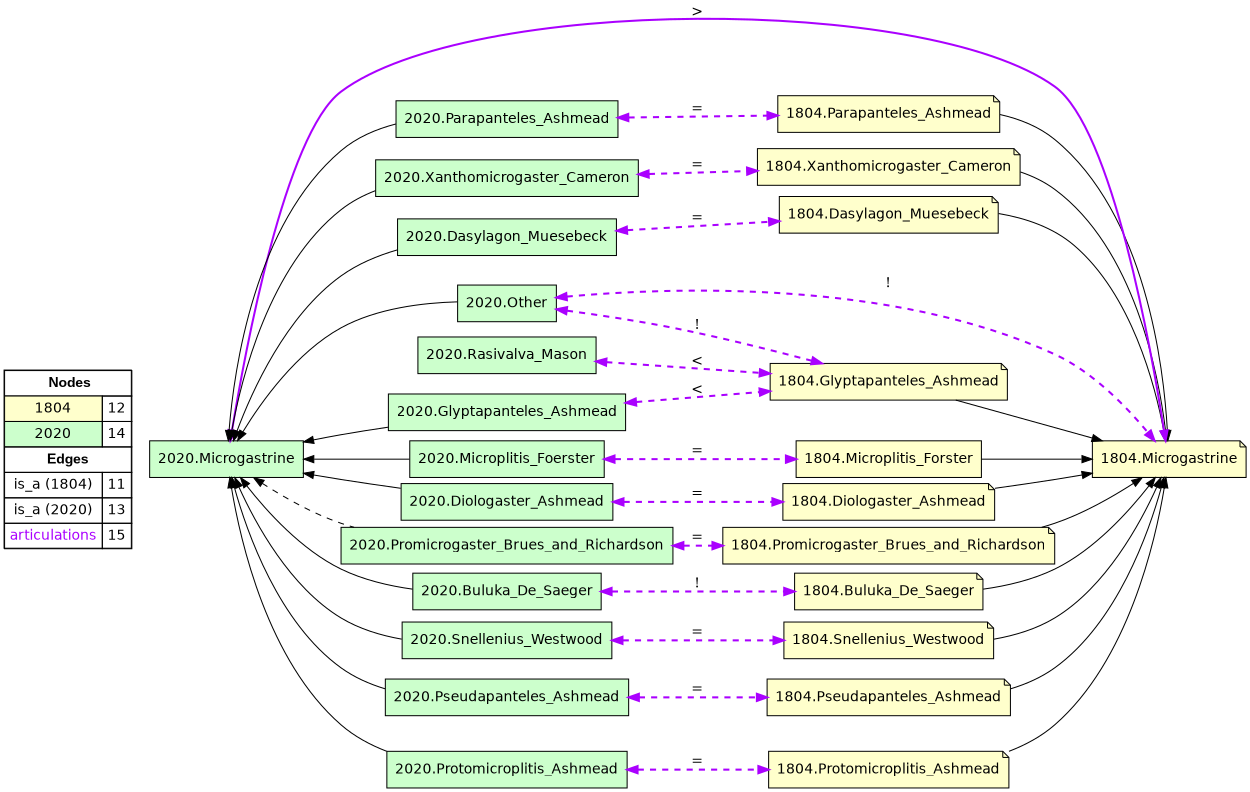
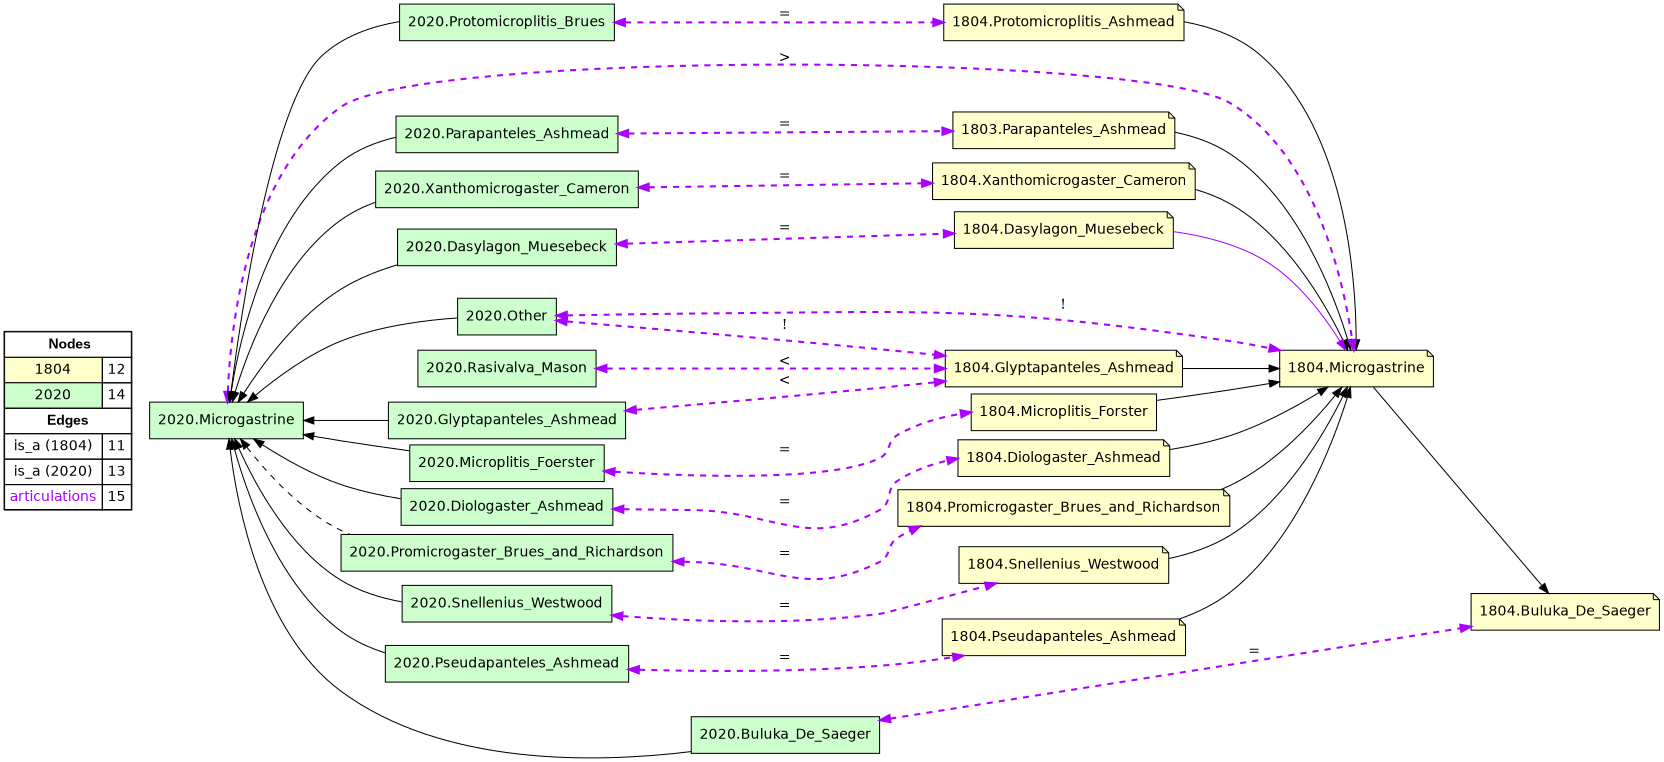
edge "2020.Microgastrine" -- "1804.Microgastrine": style solid -> dashed
node "1804.Parapanteles_Ashmead": label "1804.Parapanteles_Ashmead" -> "1803.Parapanteles_Ashmead"
edge "1804.Dasylagon_Muesebeck" -> "1804.Microgastrine": color #000000 -> #aa00ff
edge "1804.Buluka_De_Saeger" -> "1804.Microgastrine": reversed
edge "2020.Buluka_De_Saeger" -- "1804.Buluka_De_Saeger": label "!" -> "="
node "2020.Protomicroplitis_Ashmead": label "2020.Protomicroplitis_Ashmead" -> "2020.Protomicroplitis_Brues"
